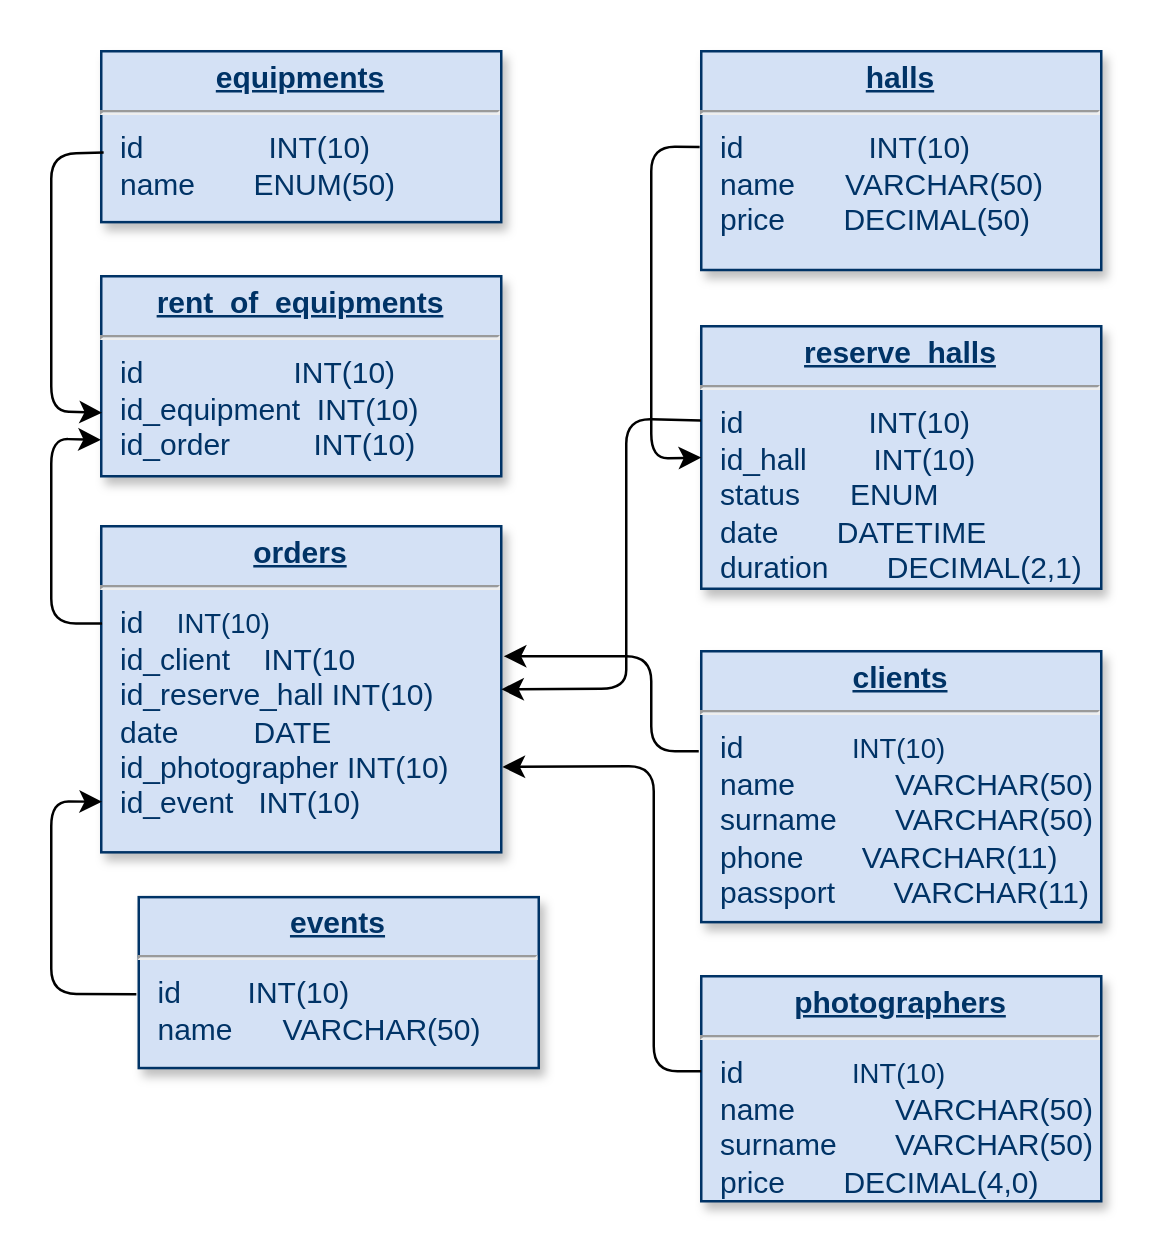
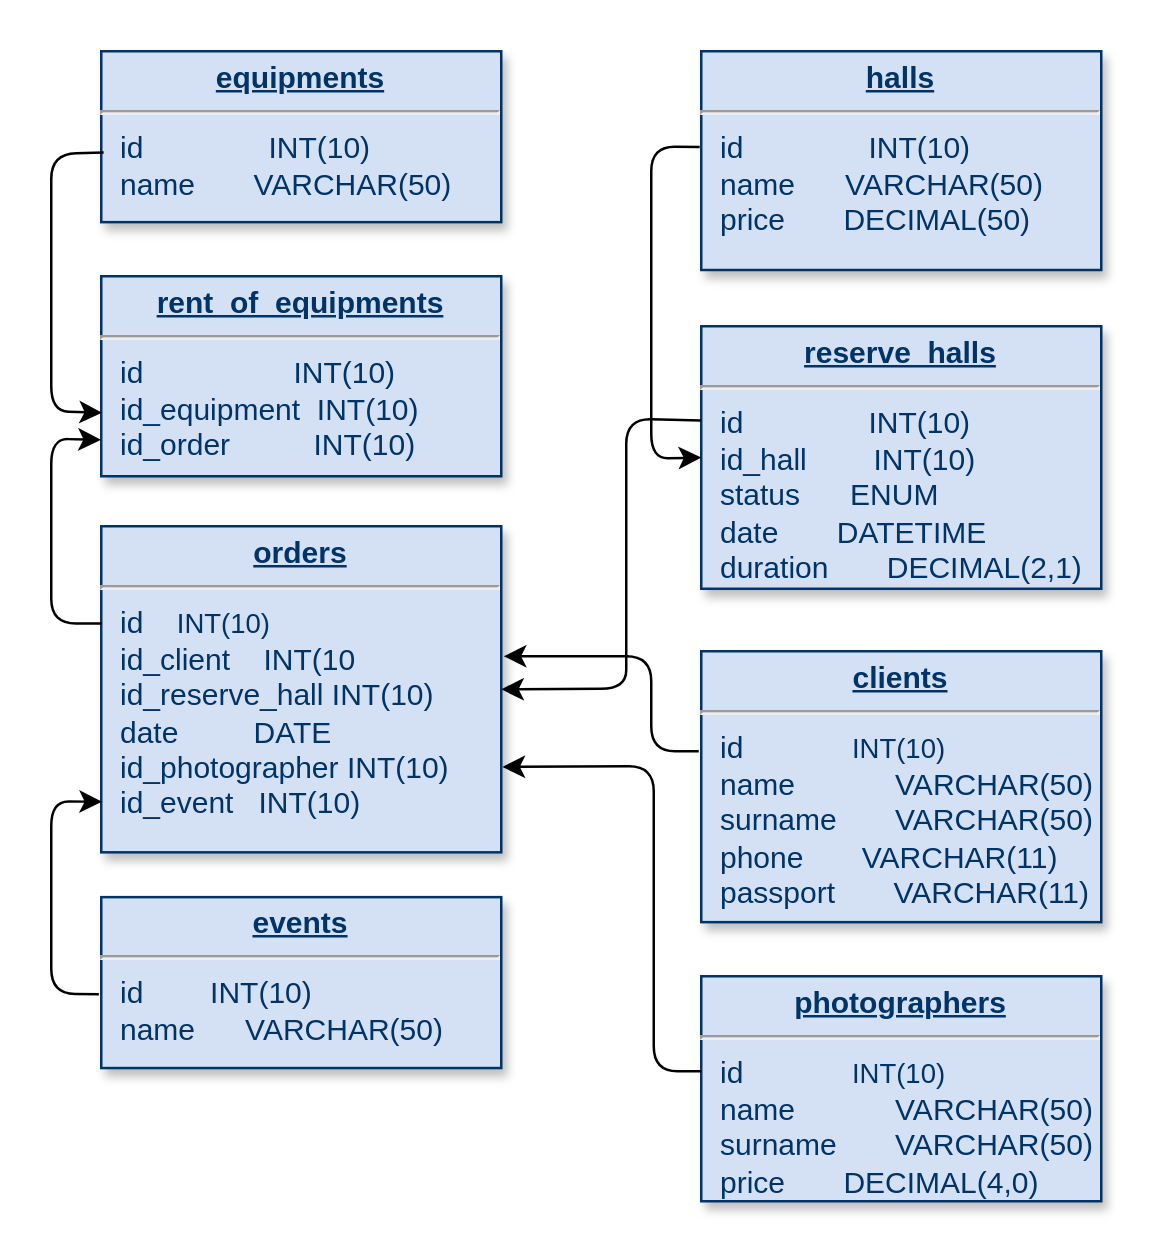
node "equipments id INT(10) name ENUM(50)": label "equipments id INT(10) name ENUM(50)" -> "equipments id INT(10) name VARCHAR(50)"
node "events id INT(10) name VARCHAR(50)": moved (339, 983) -> (301, 983)
